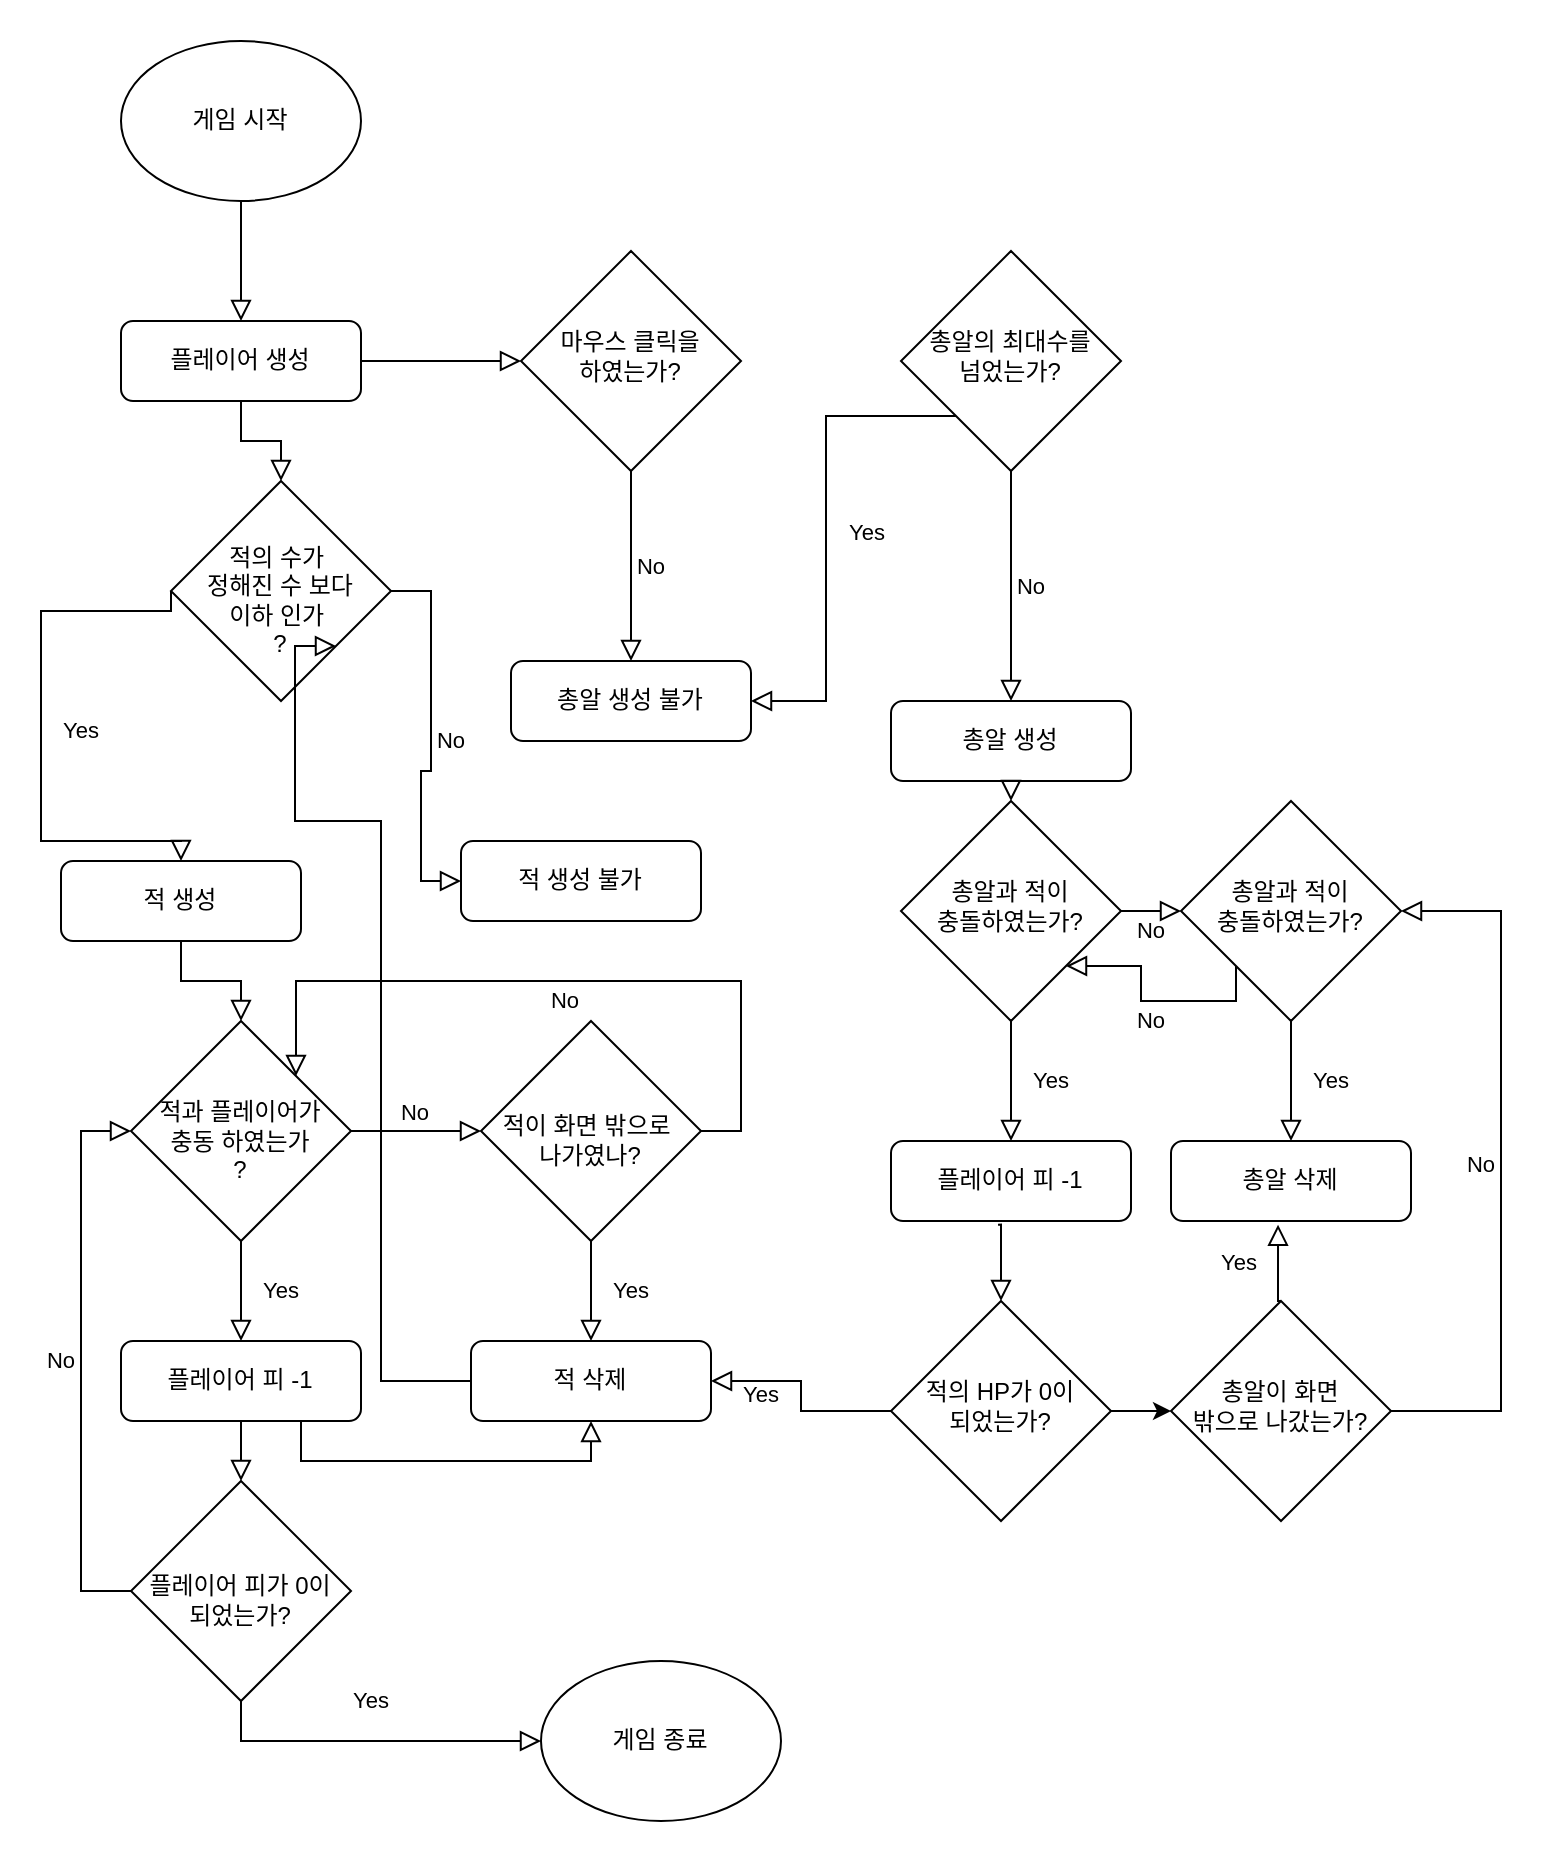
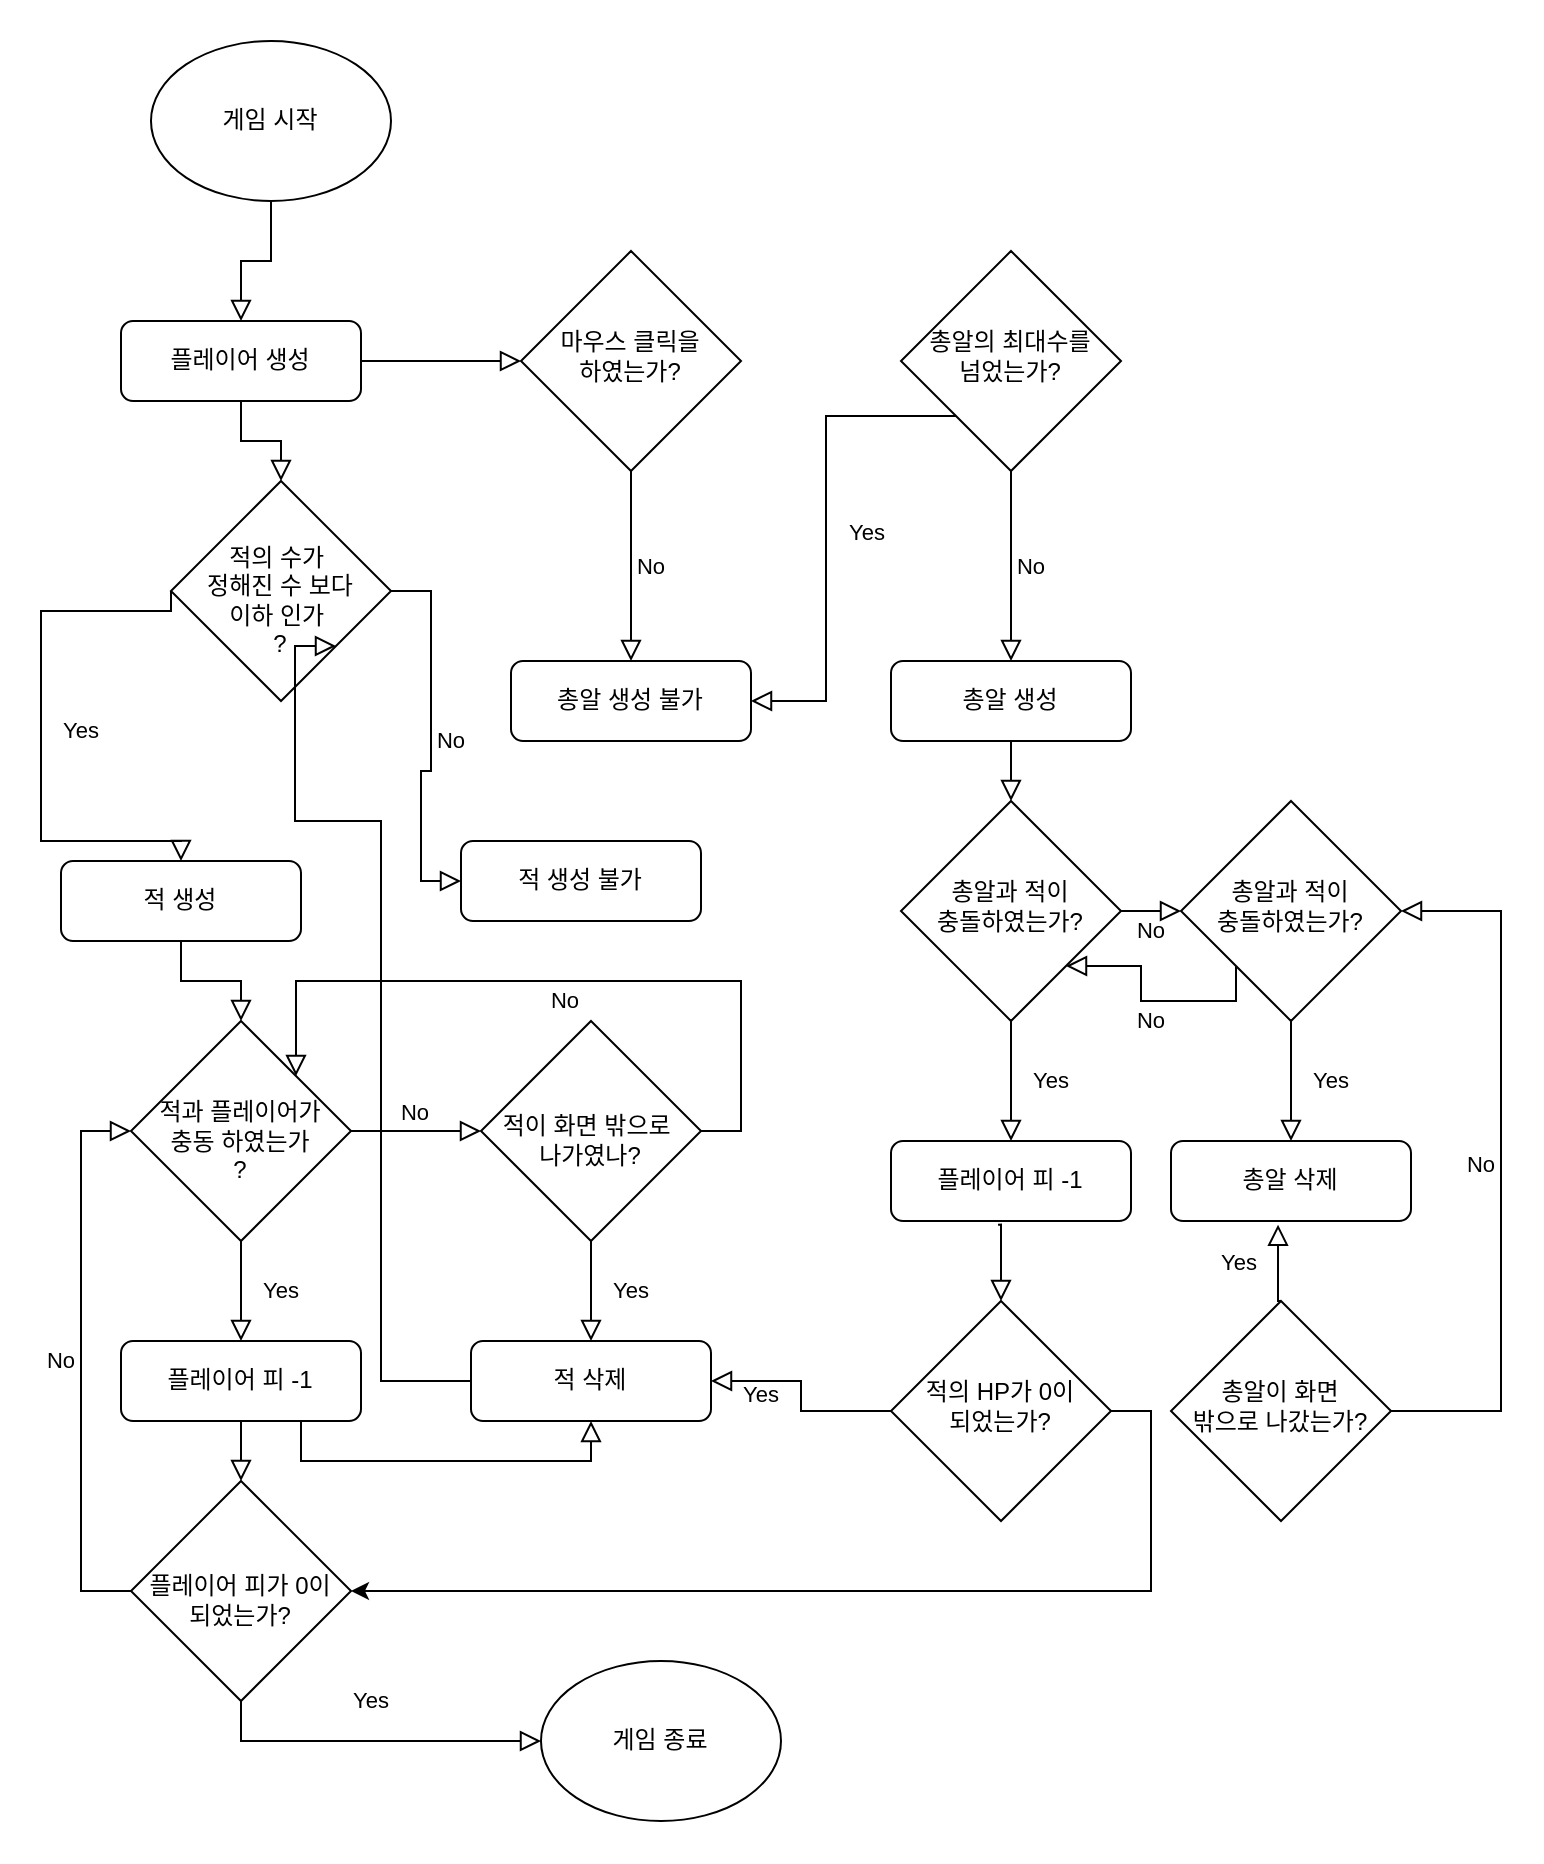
node "게임 시작": moved (241, 121) -> (271, 121)
node "총알 생성": moved (1011, 741) -> (1011, 701)
edge "적의 HP가 0이 되었는가?" -> "총알이 화면 밖으로 나갔는가?": now "적의 HP가 0이 되었는가?" -> "플레이어 피가 0이 되었는가?"
